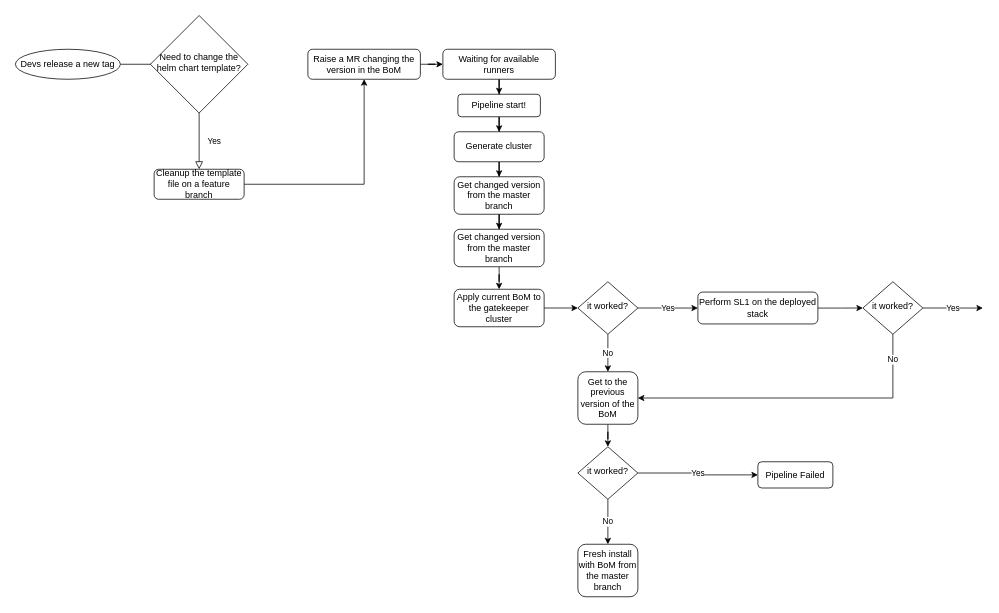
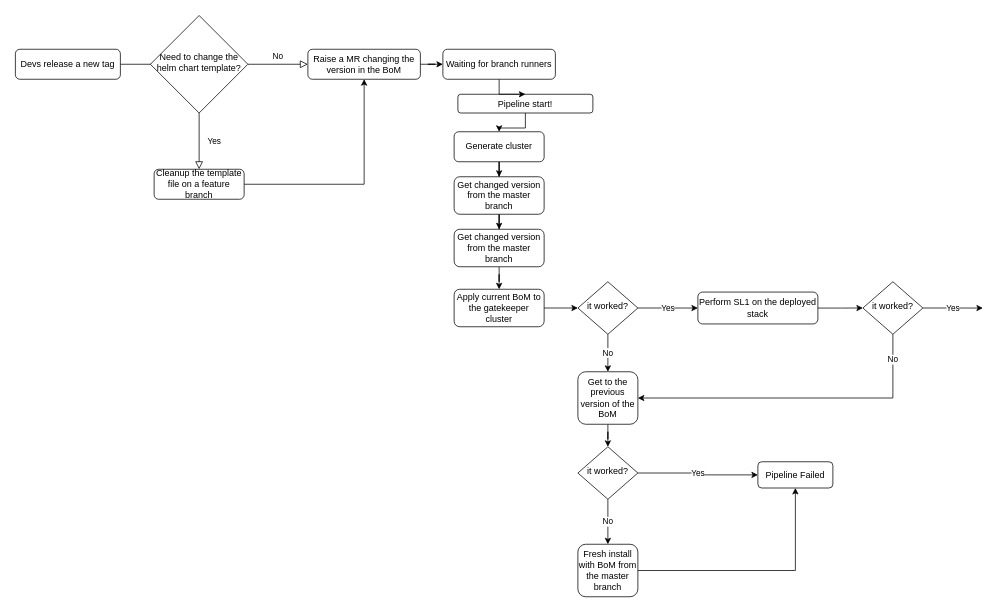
node "Devs release a new tag": shape ellipse -> rounded rectangle
edge "Need to change the helm chart template?" -> "Raise a MR changing the version in the BoM": added, label "No"
node "Waiting for available runners": label "Waiting for available runners" -> "Waiting for branch runners"
node "Pipeline start!": size 83x23 -> 135x19
edge "Fresh install with BoM from the master branch" -> "Pipeline Failed": added
